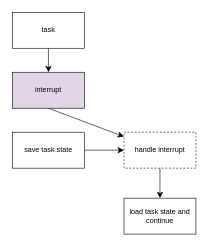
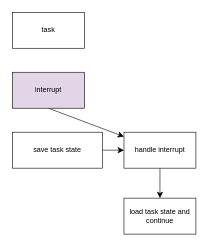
edge "task" -> "interrupt": removed
node "save task state": size 72x36 -> 90x36
node "handle interrupt": style dashed -> solid
